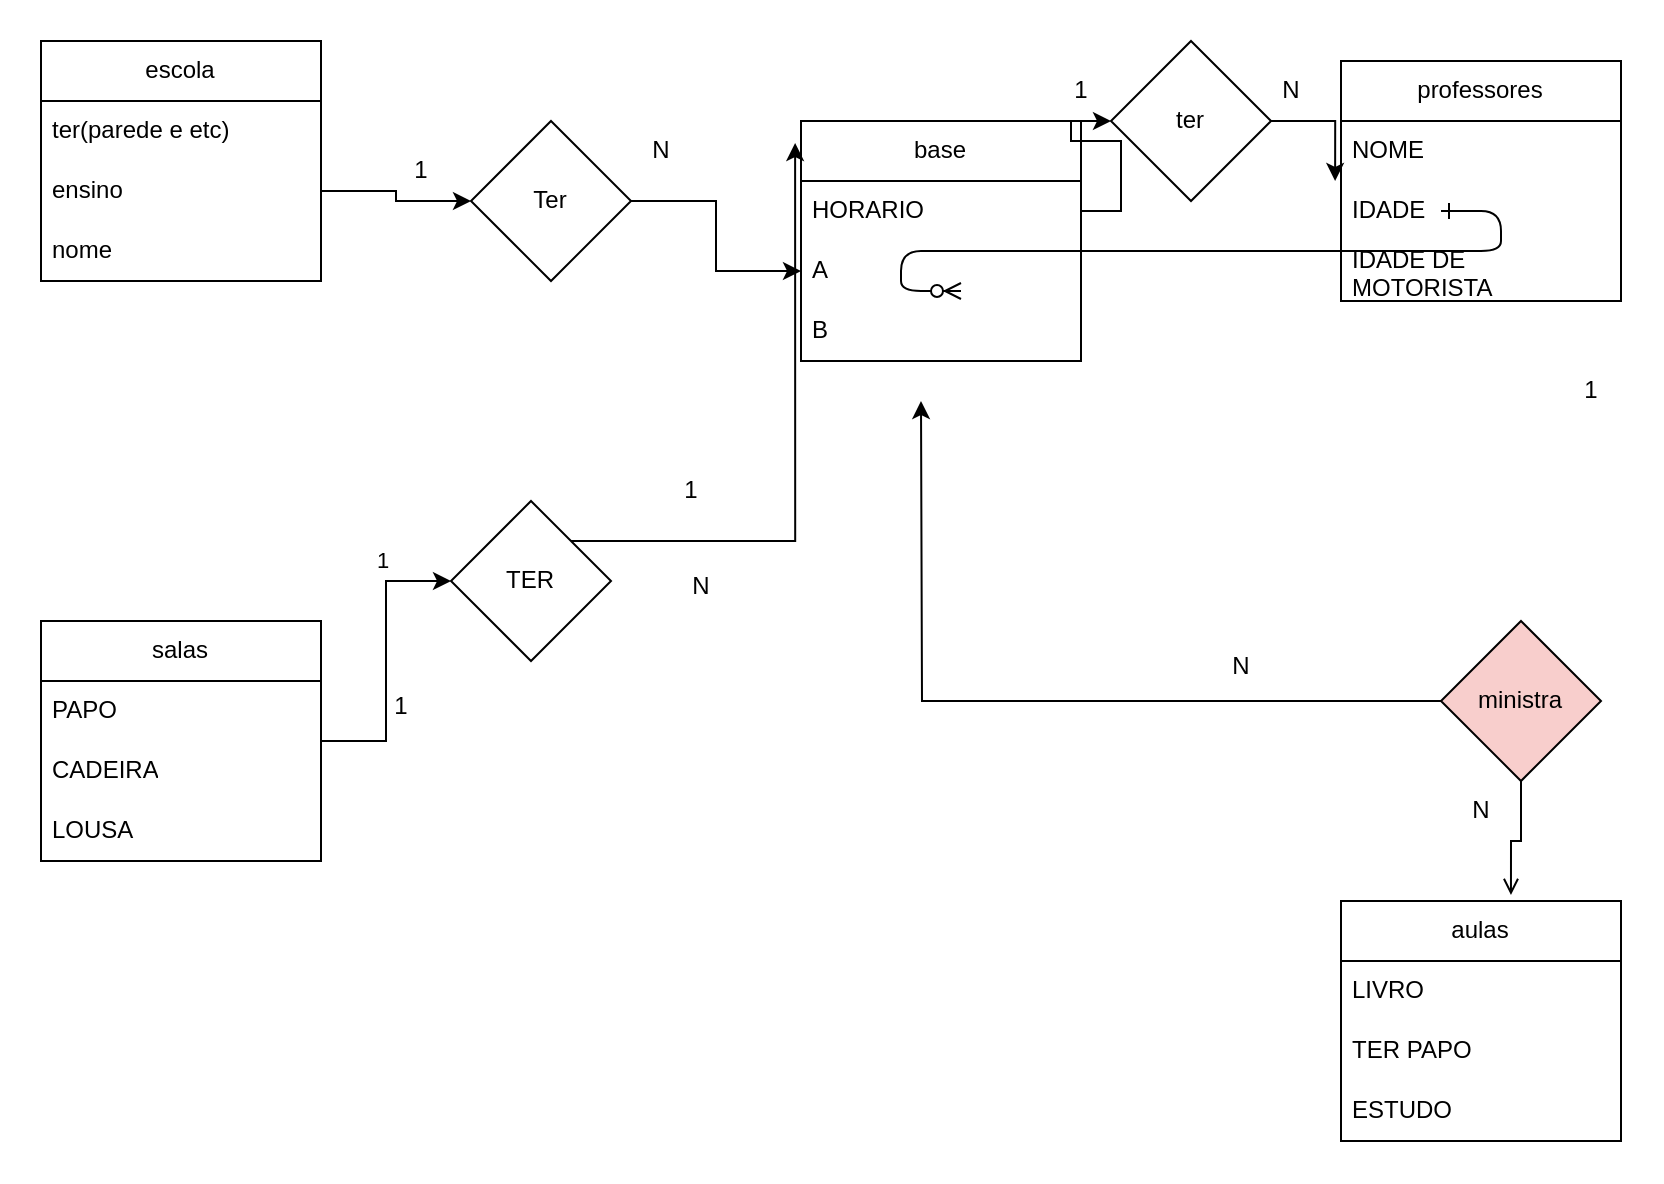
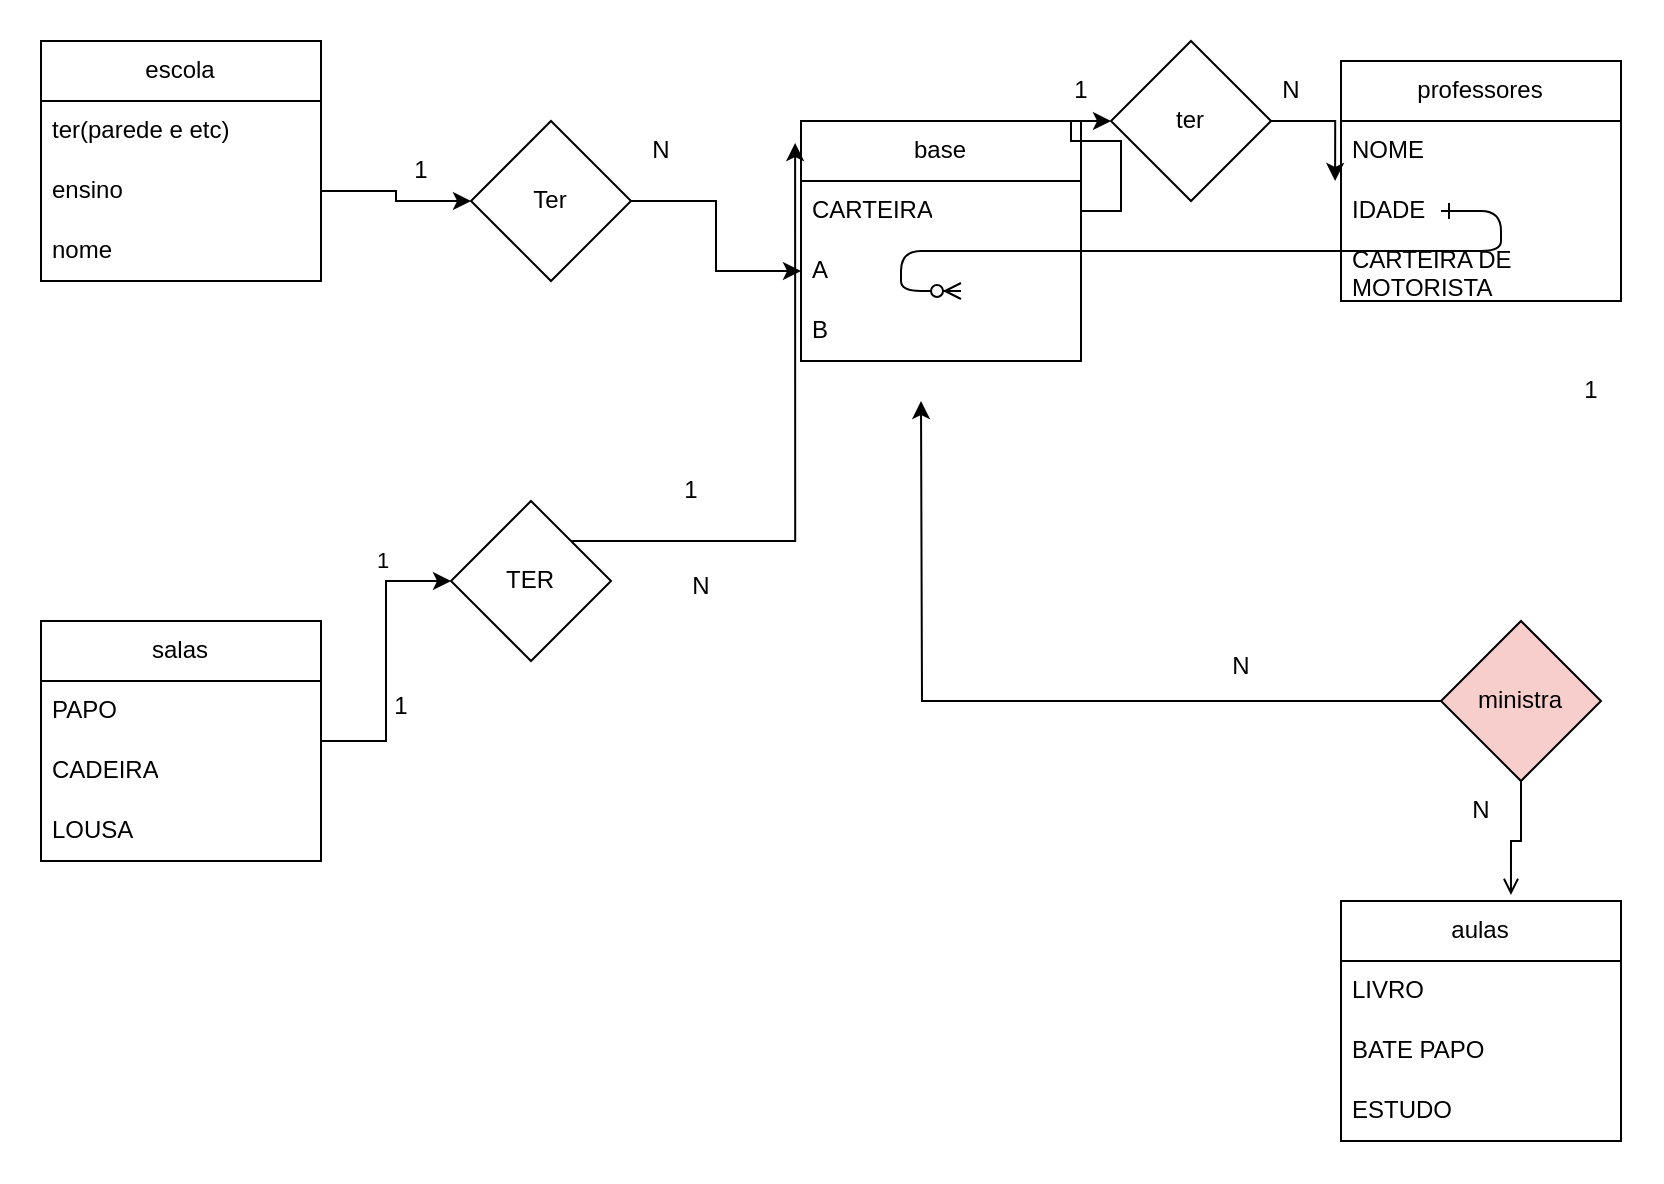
node "HORARIO": label "HORARIO" -> "CARTEIRA"
node "IDADE DE MOTORISTA": label "IDADE DE MOTORISTA" -> "CARTEIRA DE MOTORISTA"
node "TER PAPO": label "TER PAPO" -> "BATE PAPO"
